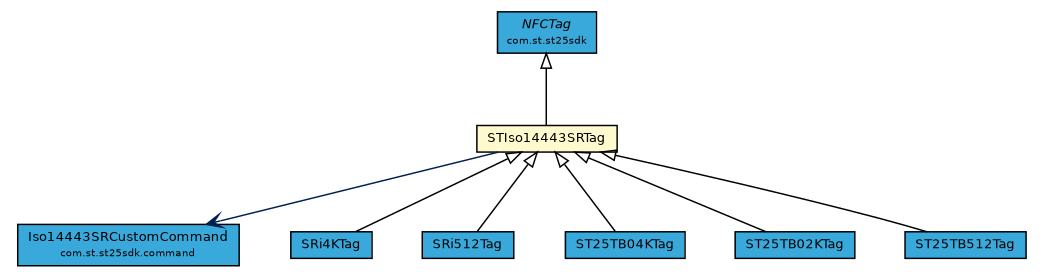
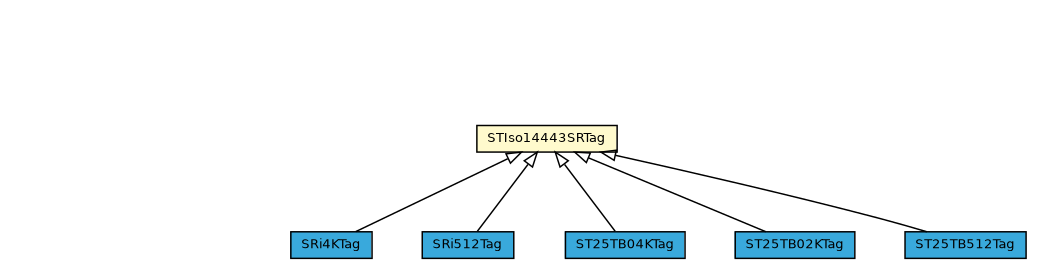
node "NFCTag": removed
node "Iso14443SRCustomCommand": removed
